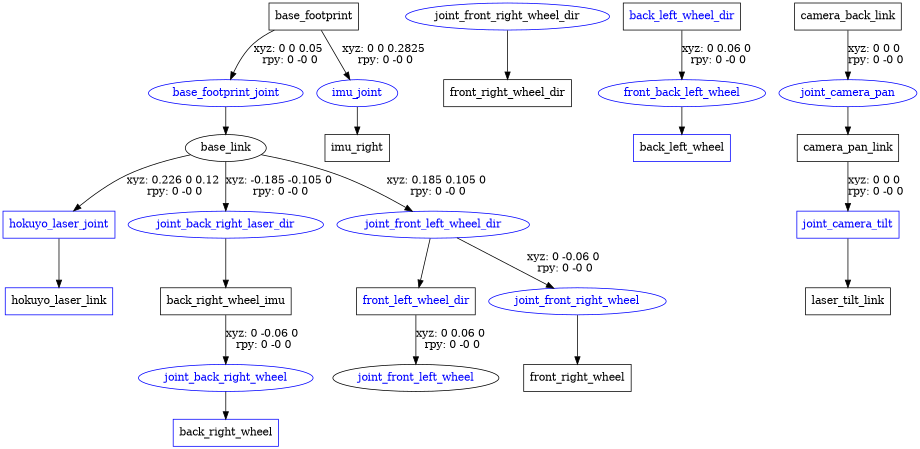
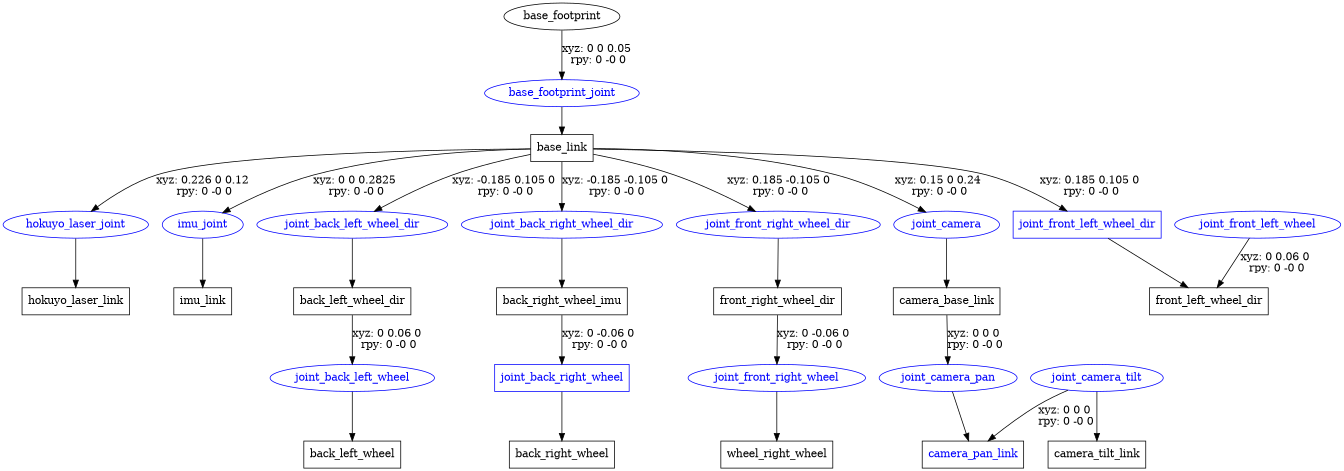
node "base_footprint": shape box -> ellipse
node "joint_front_right_wheel_dir": fontcolor black -> blue
node "back_left_wheel_dir": fontcolor blue -> black
node "camera_back_link": label "camera_back_link" -> "camera_base_link"
edge "base_footprint" -> "imu_joint": now "base_link" -> "imu_joint"
node "front_back_left_wheel": label "front_back_left_wheel" -> "joint_back_left_wheel"
node "base_link": shape ellipse -> box
node "imu_right": label "imu_right" -> "imu_link"
node "back_left_wheel": color blue -> black
node "camera_pan_link": fontcolor black -> blue
edge "base_link" -> "joint_front_right_wheel_dir": added, label "xyz: 0.185 -0.105 0 rpy: 0 -0 0"
edge "camera_pan_link" -> "joint_camera_tilt": reversed
node "hokuyo_laser_joint": shape box -> ellipse
node "joint_back_right_laser_dir": label "joint_back_right_laser_dir" -> "joint_back_right_wheel_dir"
node "joint_back_left_wheel_dir": added
node "joint_front_left_wheel_dir": shape ellipse -> box
node "joint_camera_tilt": shape box -> ellipse
node "joint_camera": added
edge "joint_front_left_wheel_dir" -> "joint_front_right_wheel": now "front_right_wheel_dir" -> "joint_front_right_wheel"
node "hokuyo_laser_link": color blue -> black
node "front_left_wheel_dir": fontcolor blue -> black
node "laser_tilt_link": label "laser_tilt_link" -> "camera_tilt_link"
edge "front_left_wheel_dir" -> "joint_front_left_wheel": reversed
node "joint_back_right_wheel": shape ellipse -> box
node "joint_front_left_wheel": color black -> blue
node "front_right_wheel": label "front_right_wheel" -> "wheel_right_wheel"
node "back_right_wheel": color blue -> black
